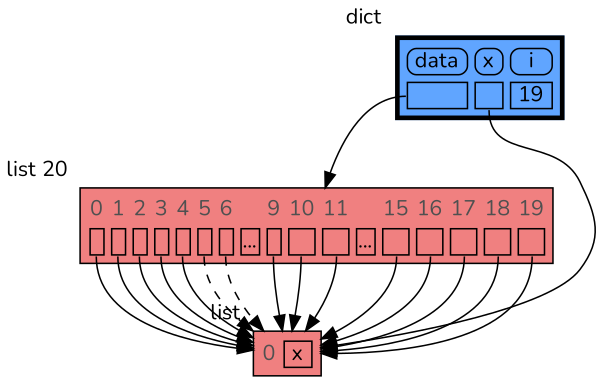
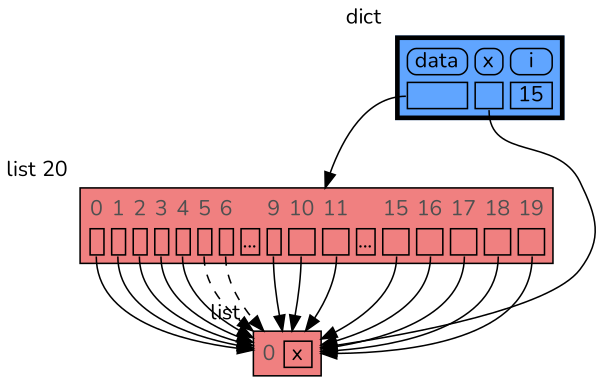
node "data": text "19" -> "15"
